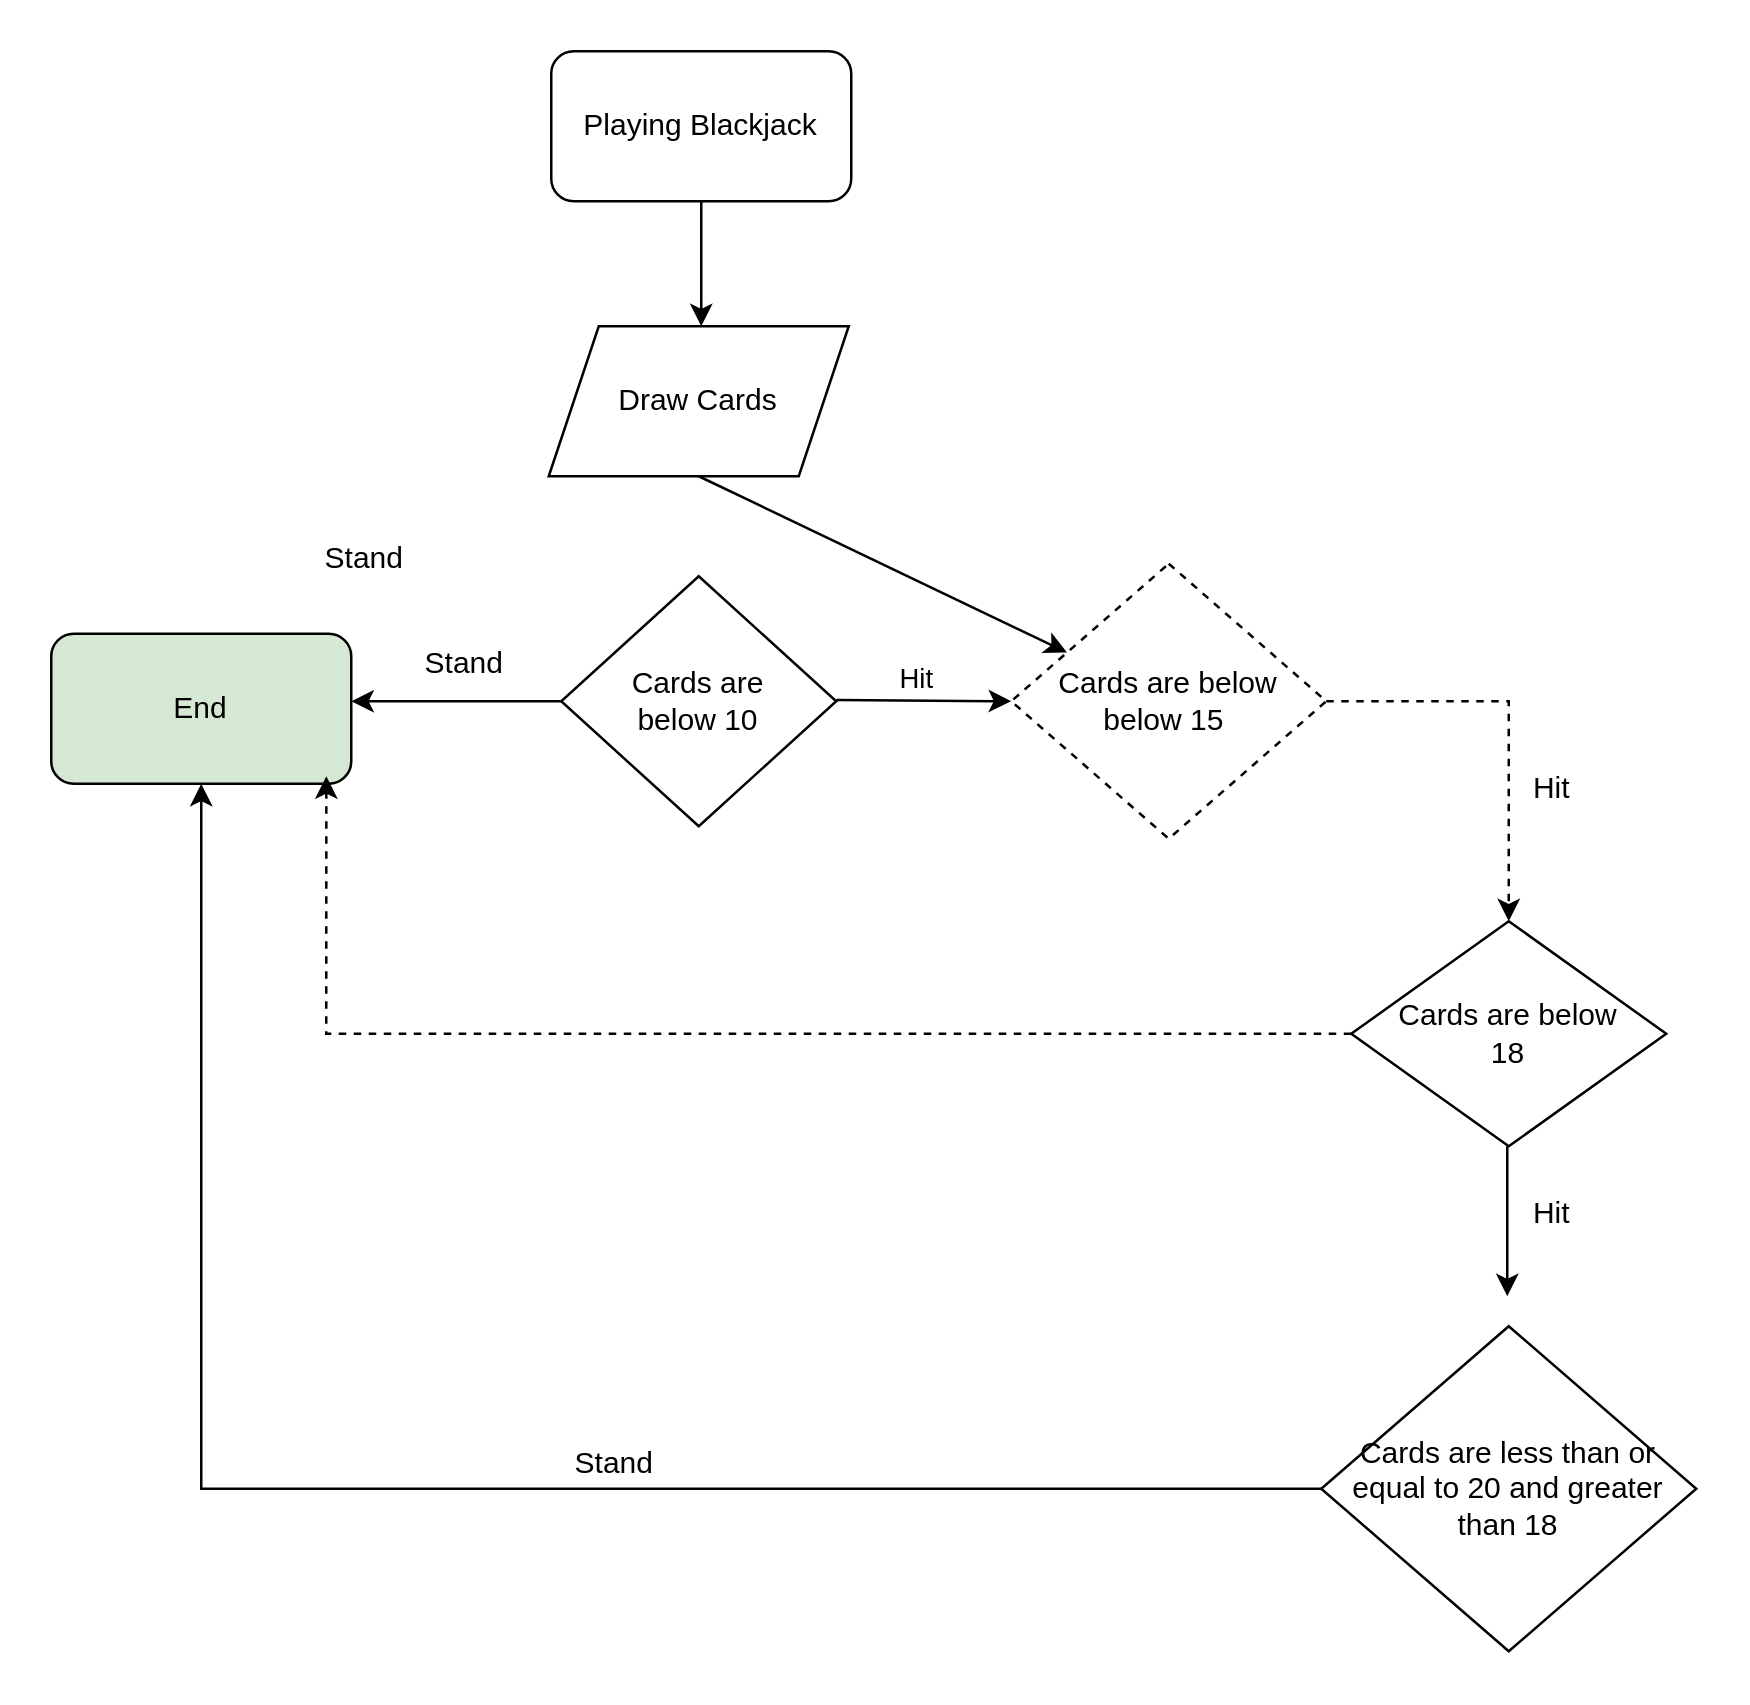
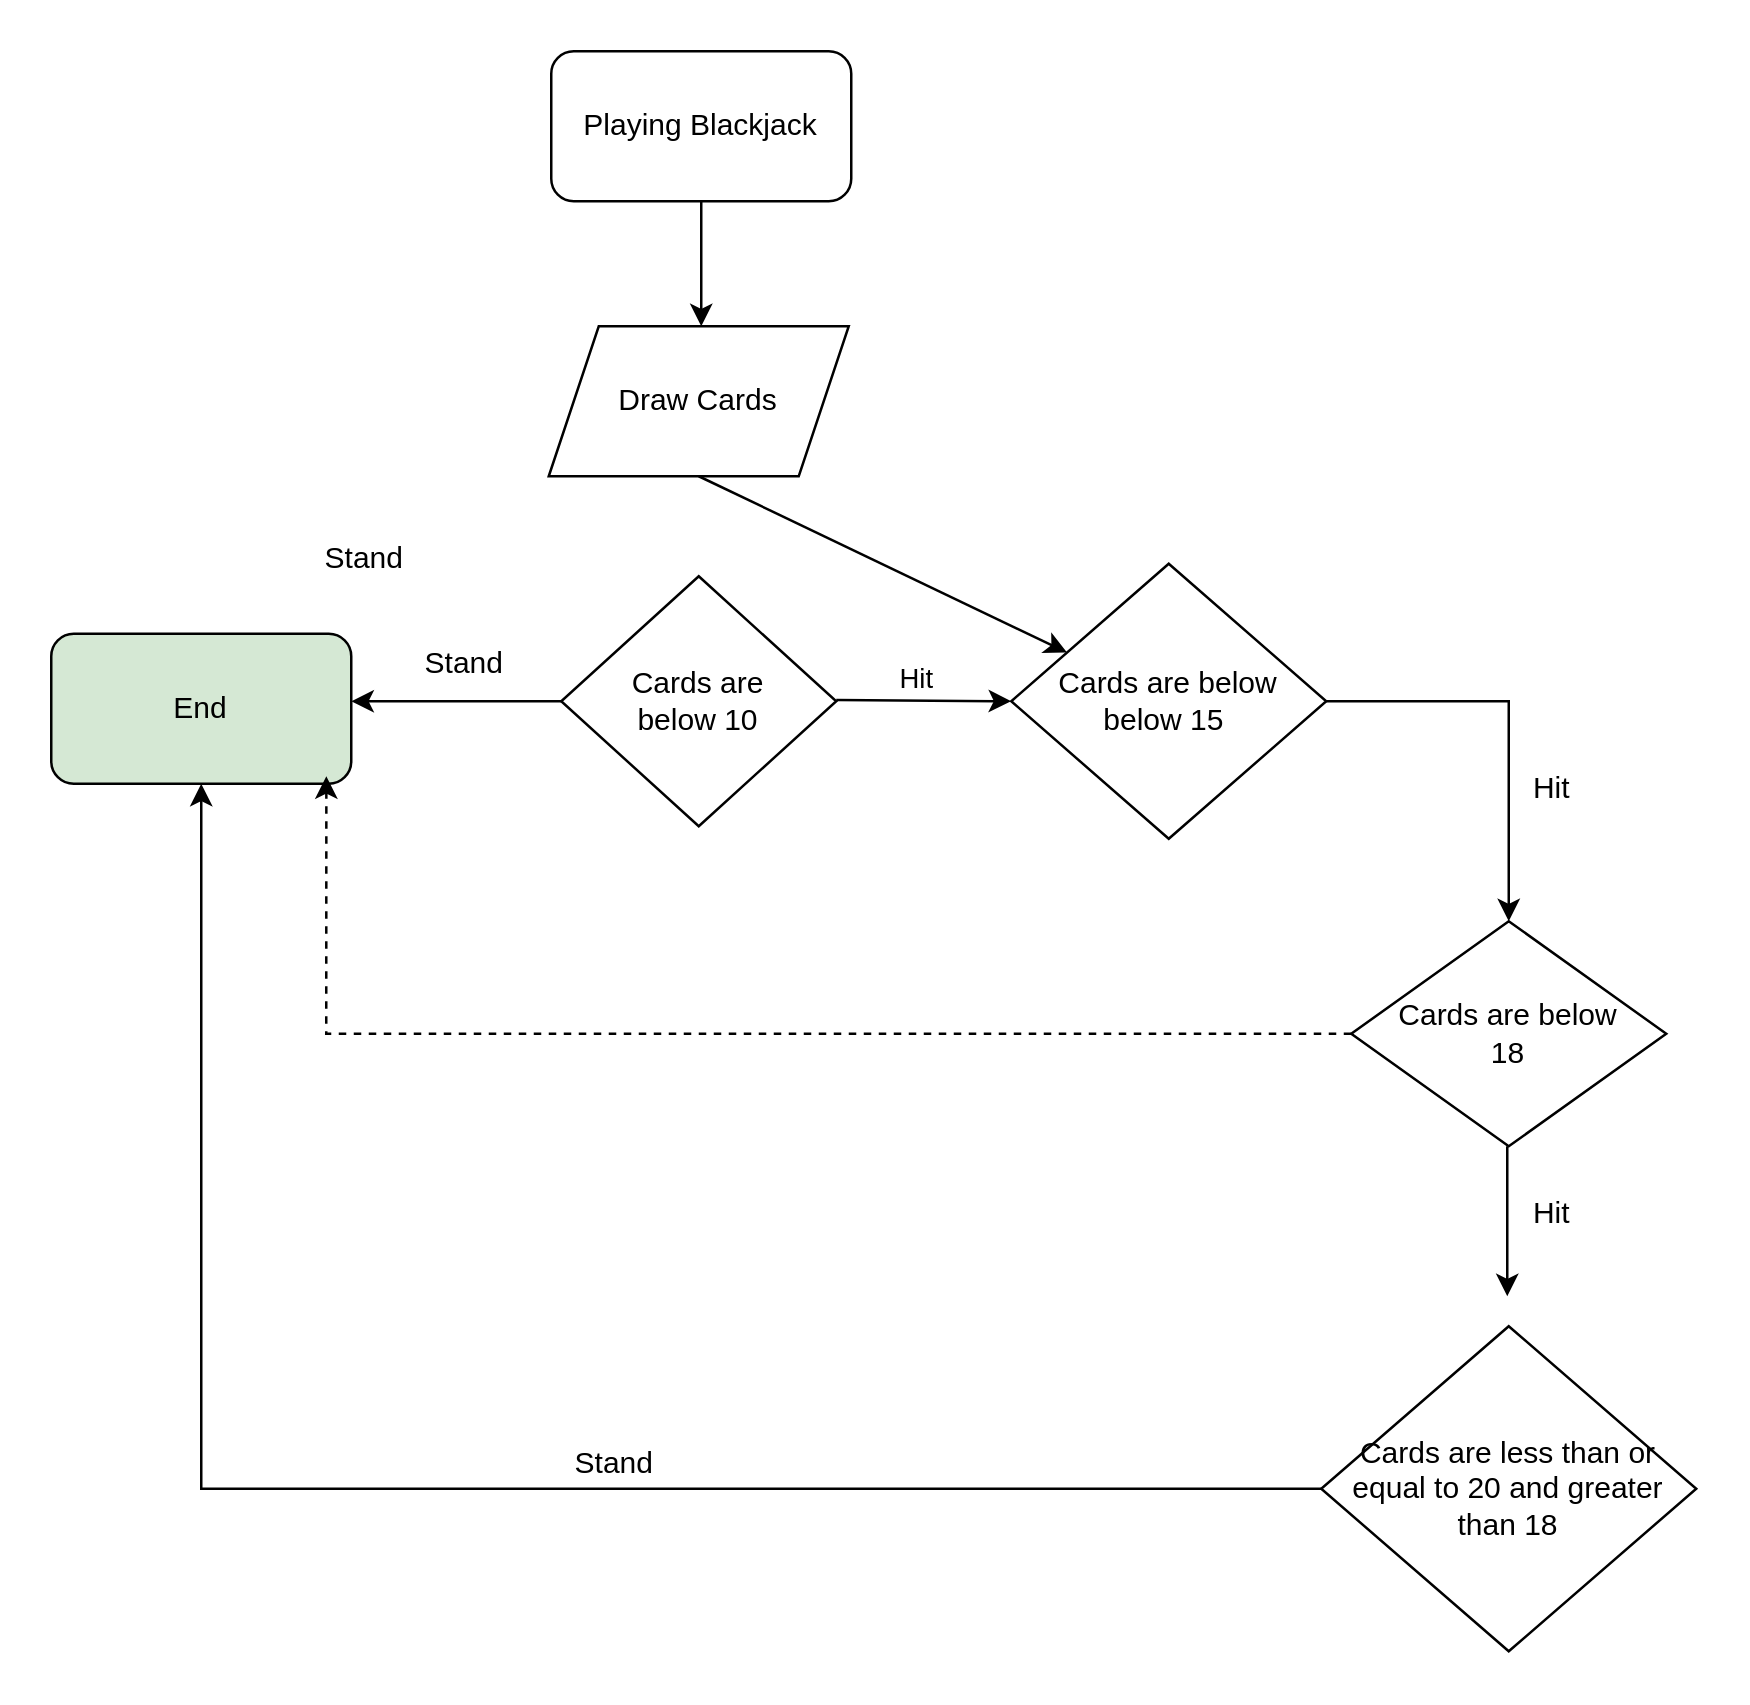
node "Cards are below below 15": style dashed -> solid
edge "Cards are below below 15" -> "Cards are below 18": style dashed -> solid
